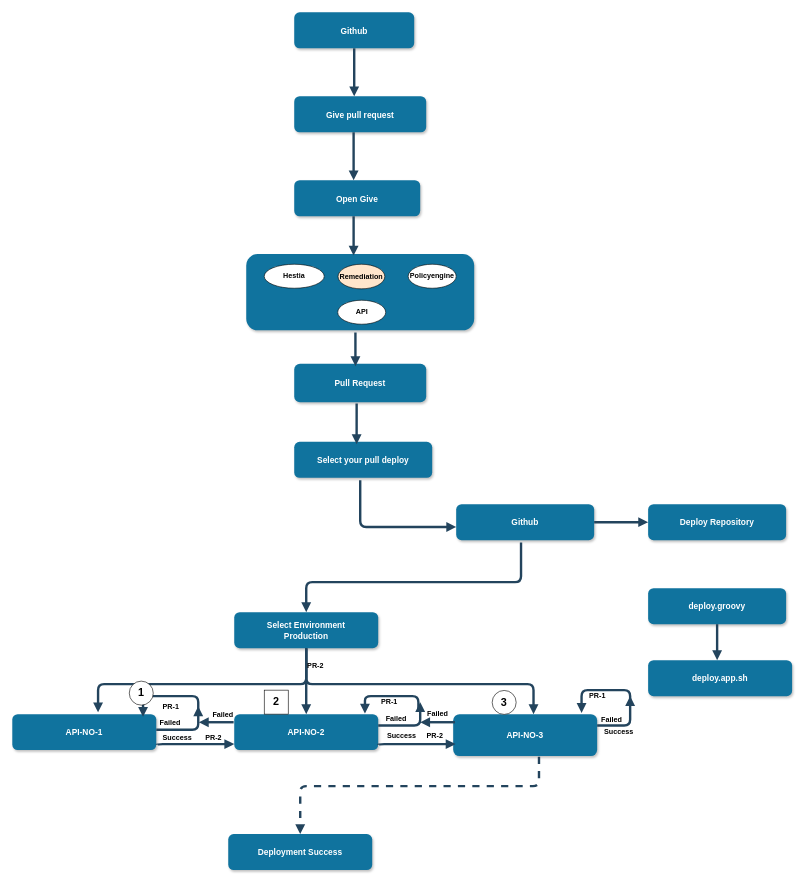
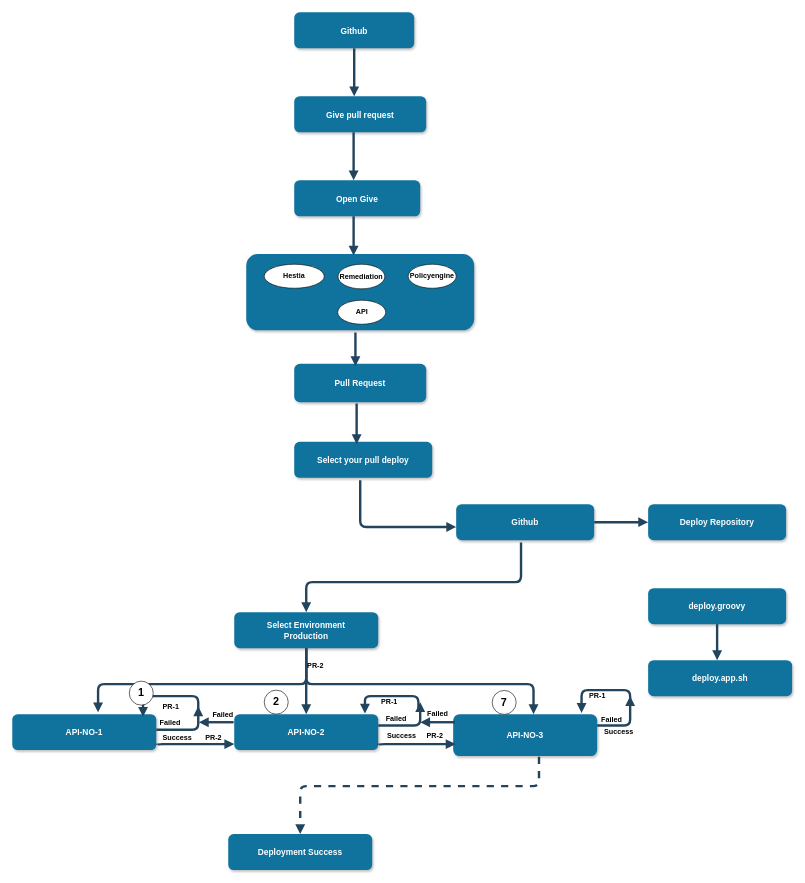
node "Remediation": fillcolor #ffe6cc -> #ffffff
node "2": shape rectangle -> ellipse
node "3": label "3" -> "7"
